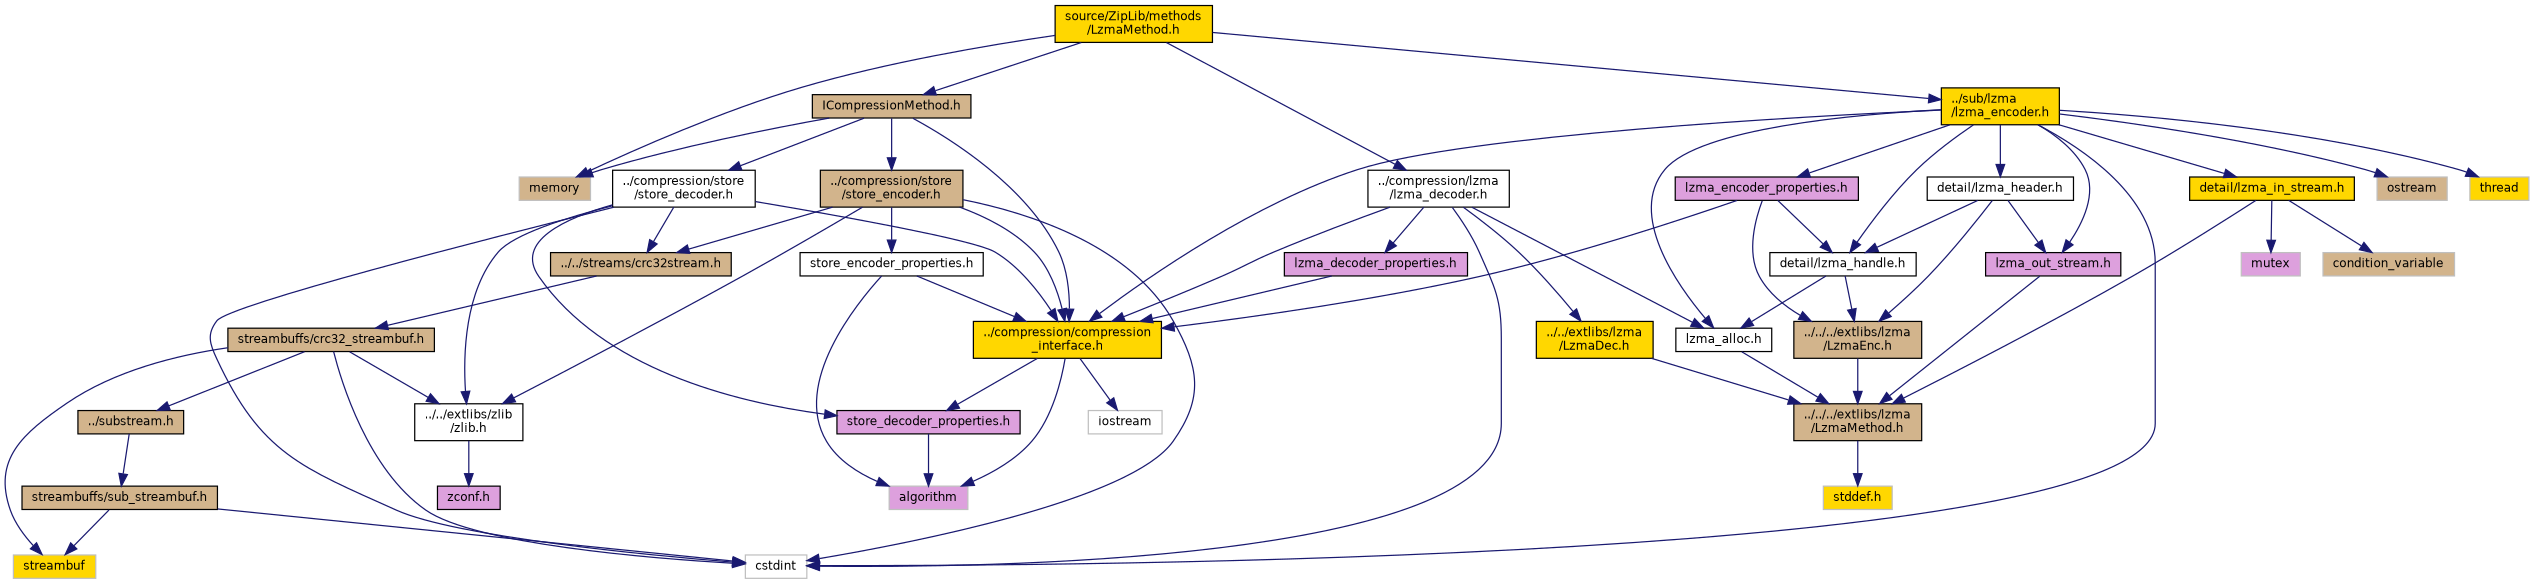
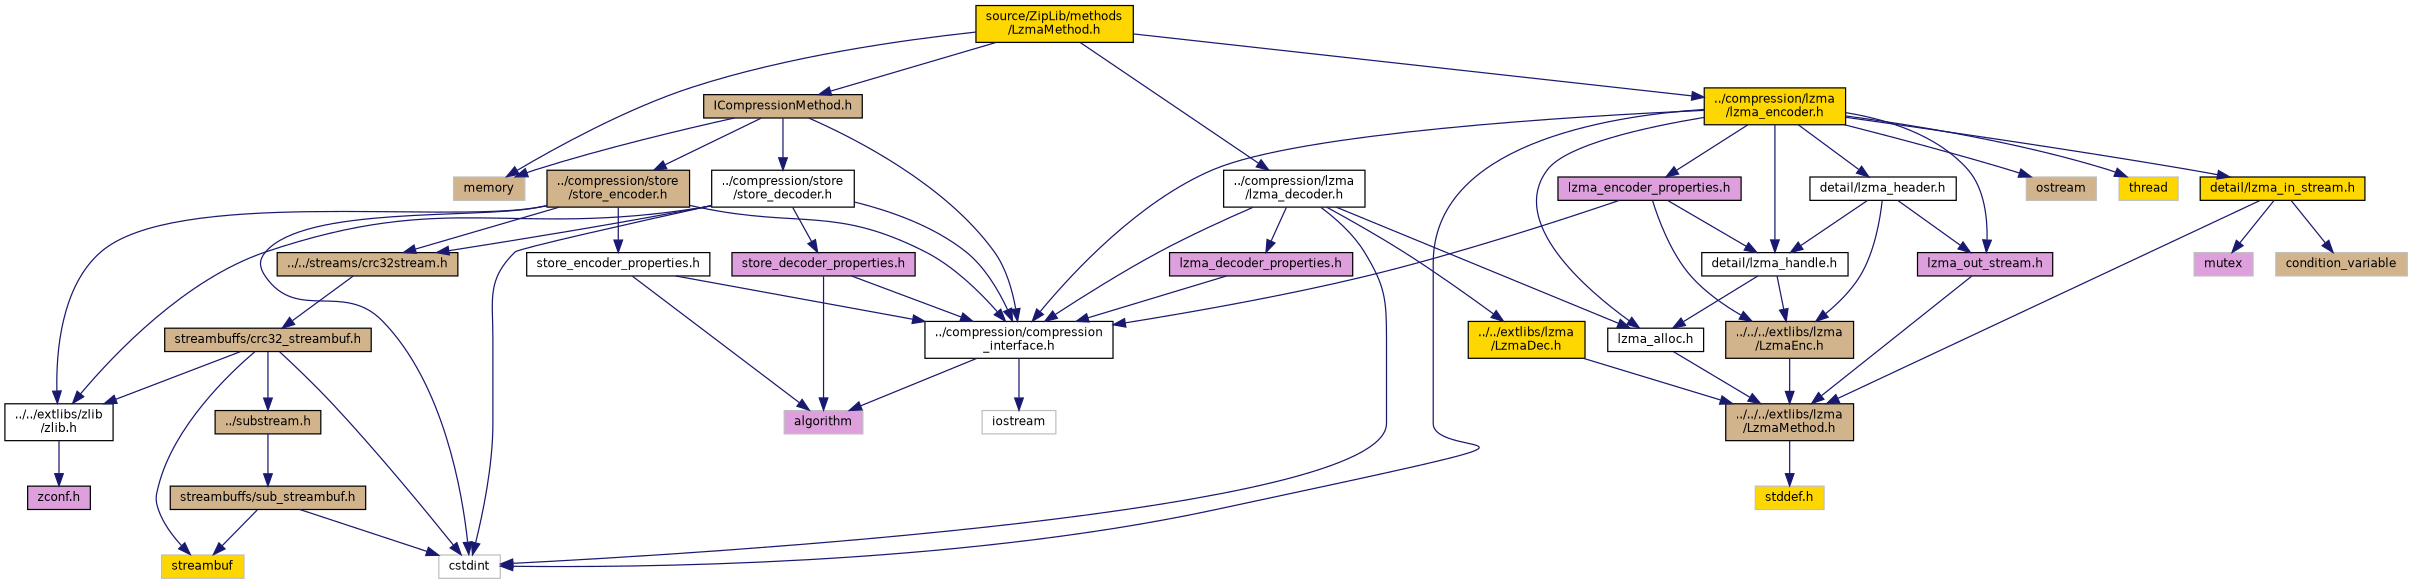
node "../sub/lzma /lzma_encoder.h": label "../sub/lzma /lzma_encoder.h" -> "../compression/lzma /lzma_encoder.h"
node "../compression/compression _interface.h": fillcolor gold -> white
edge "../compression/compression _interface.h" -> "store_decoder_properties.h": reversed
